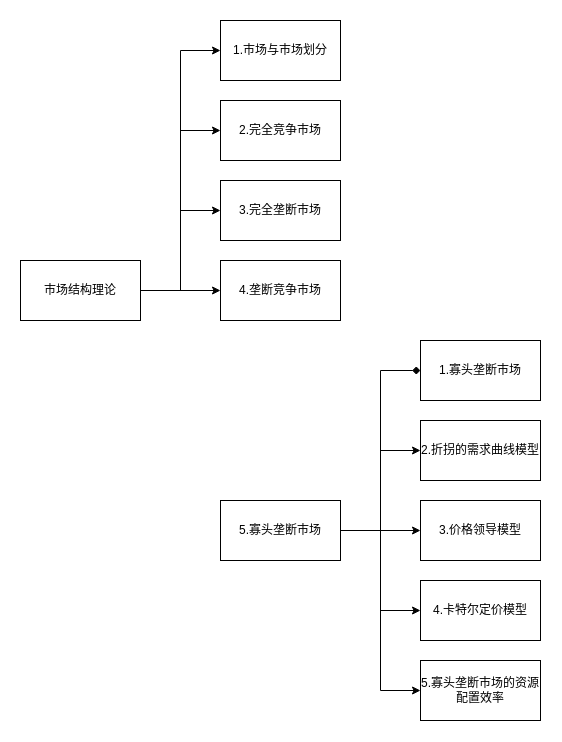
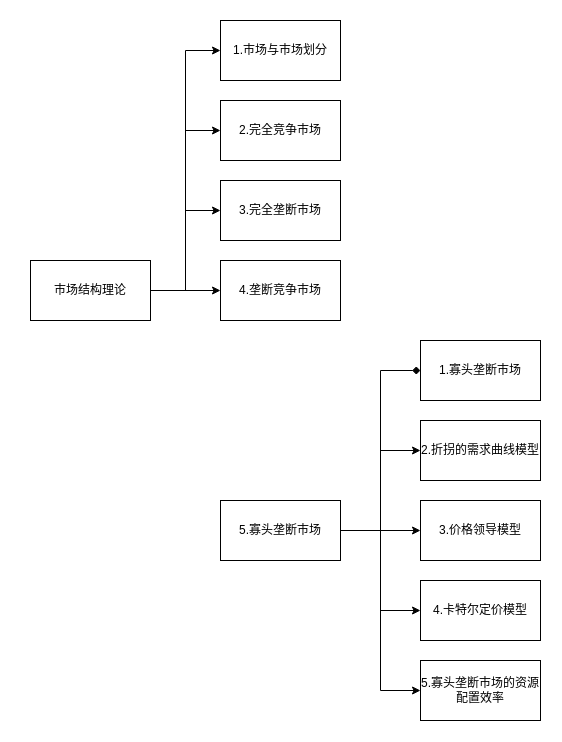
node "市场结构理论": moved (81, 291) -> (91, 291)
